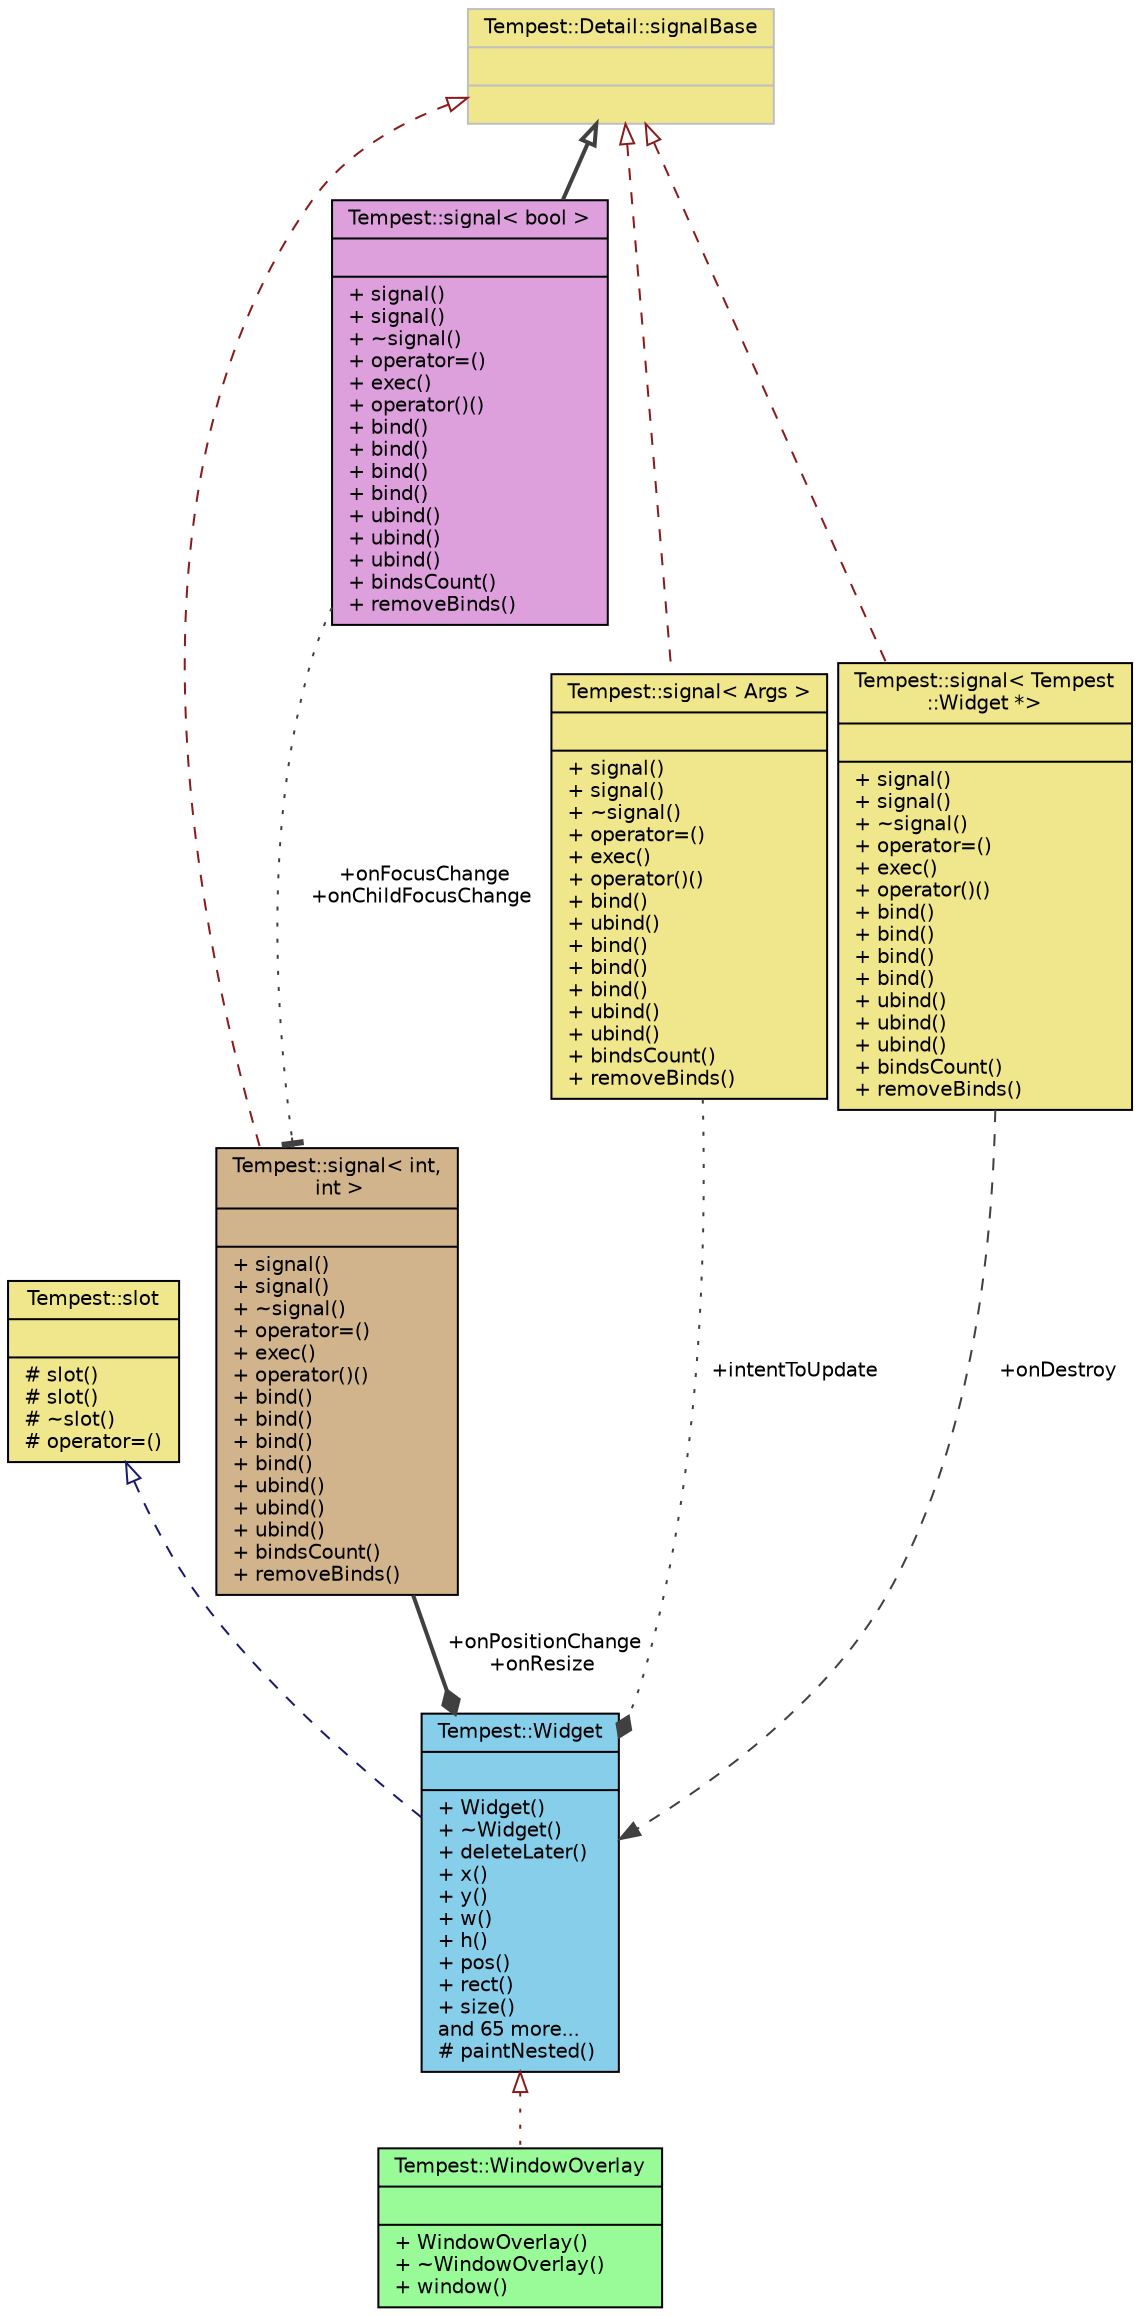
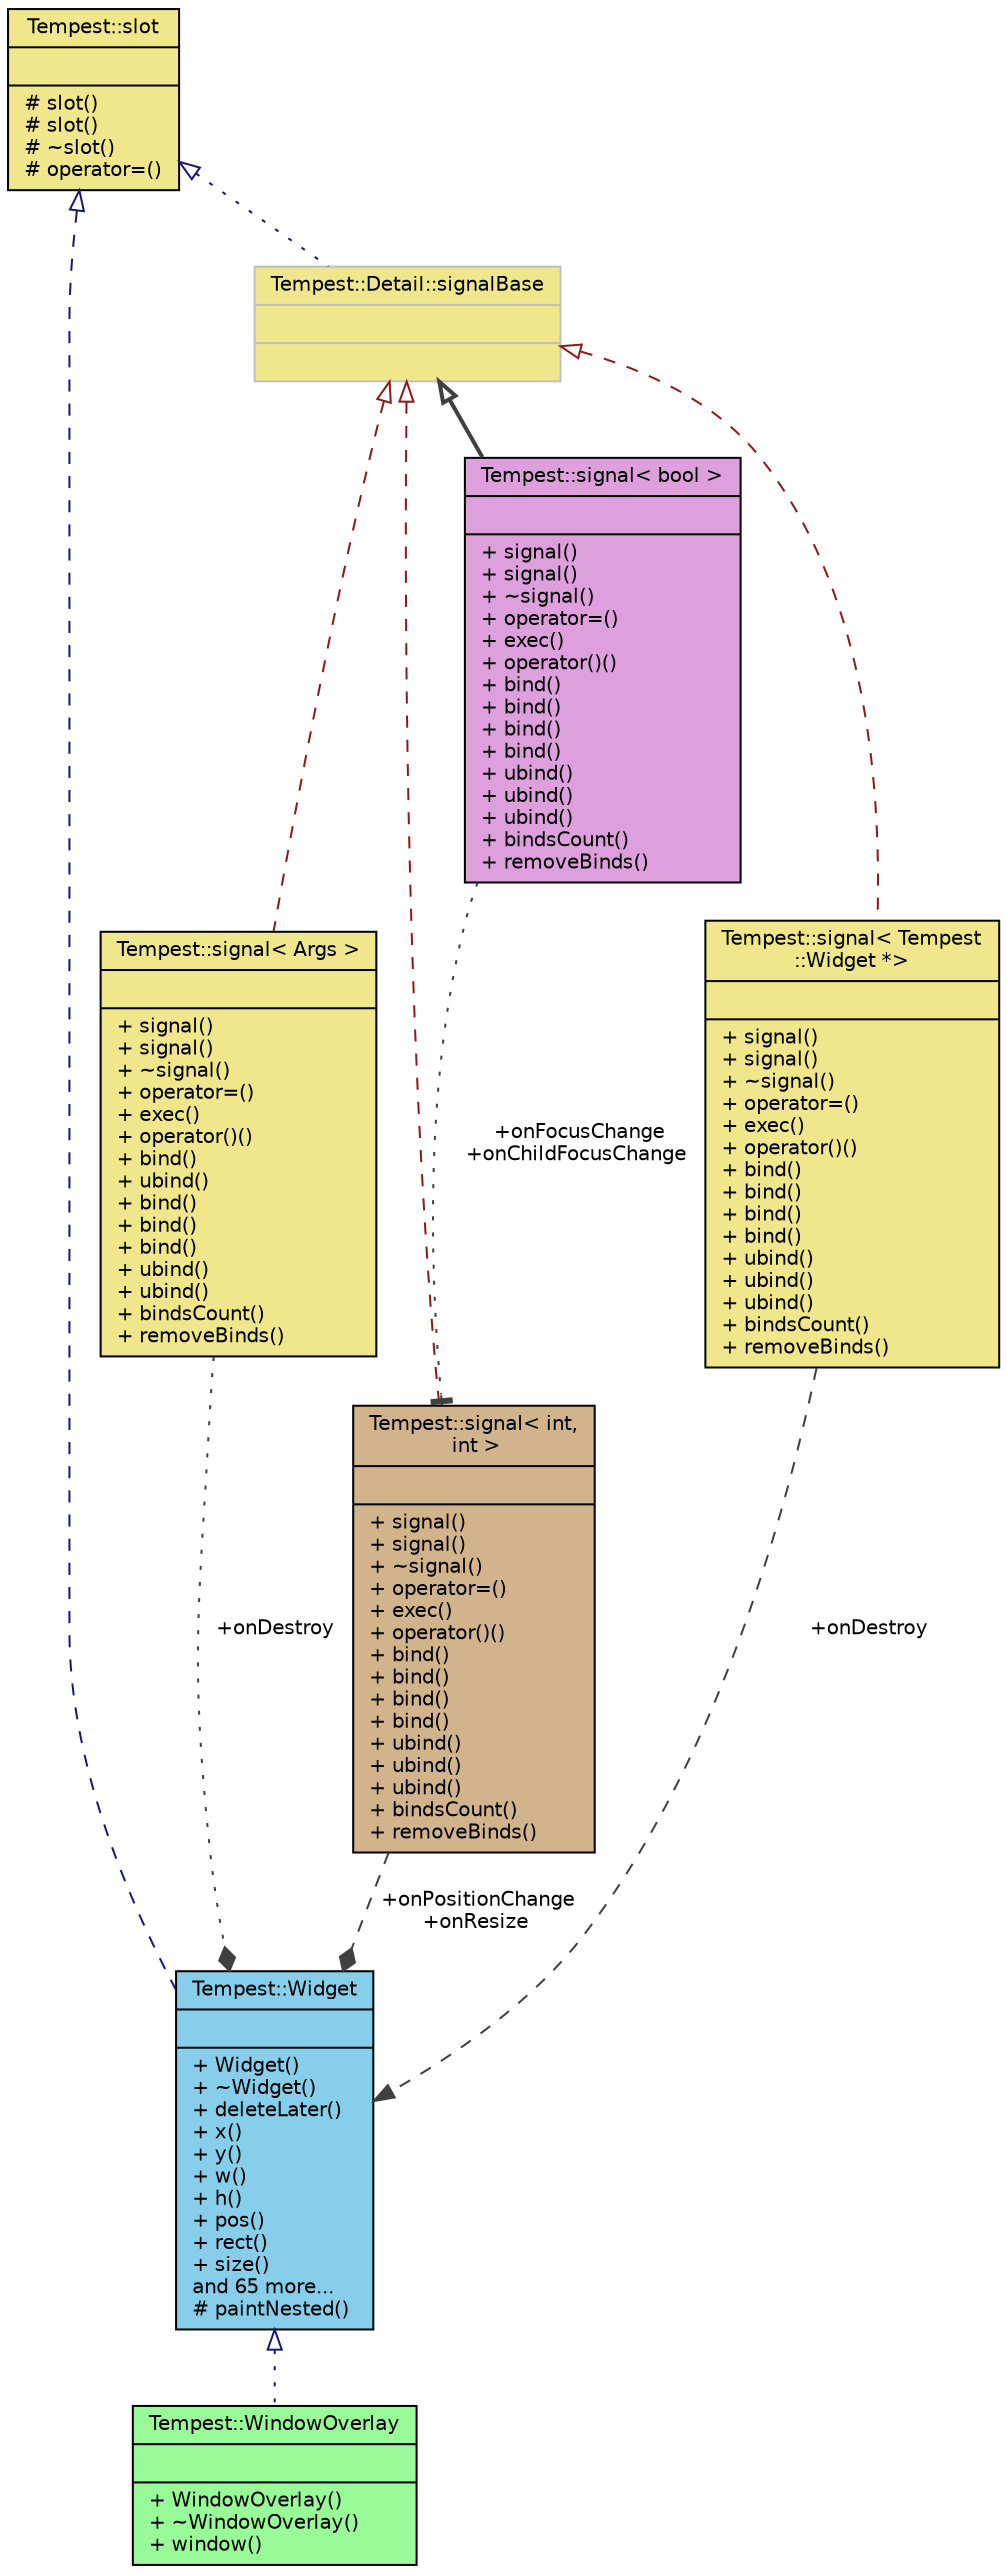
edge "Tempest::Detail::signalBase" -> "Tempest::slot": added
edge "Tempest::signal< Args >" -> "Tempest::Widget": label " +intentToUpdate" -> " +onDestroy"
edge "Tempest::signal< int," -> "Tempest::Widget": style bold -> dashed
edge "Tempest::WindowOverlay" -> "Tempest::Widget": color firebrick4 -> midnightblue
